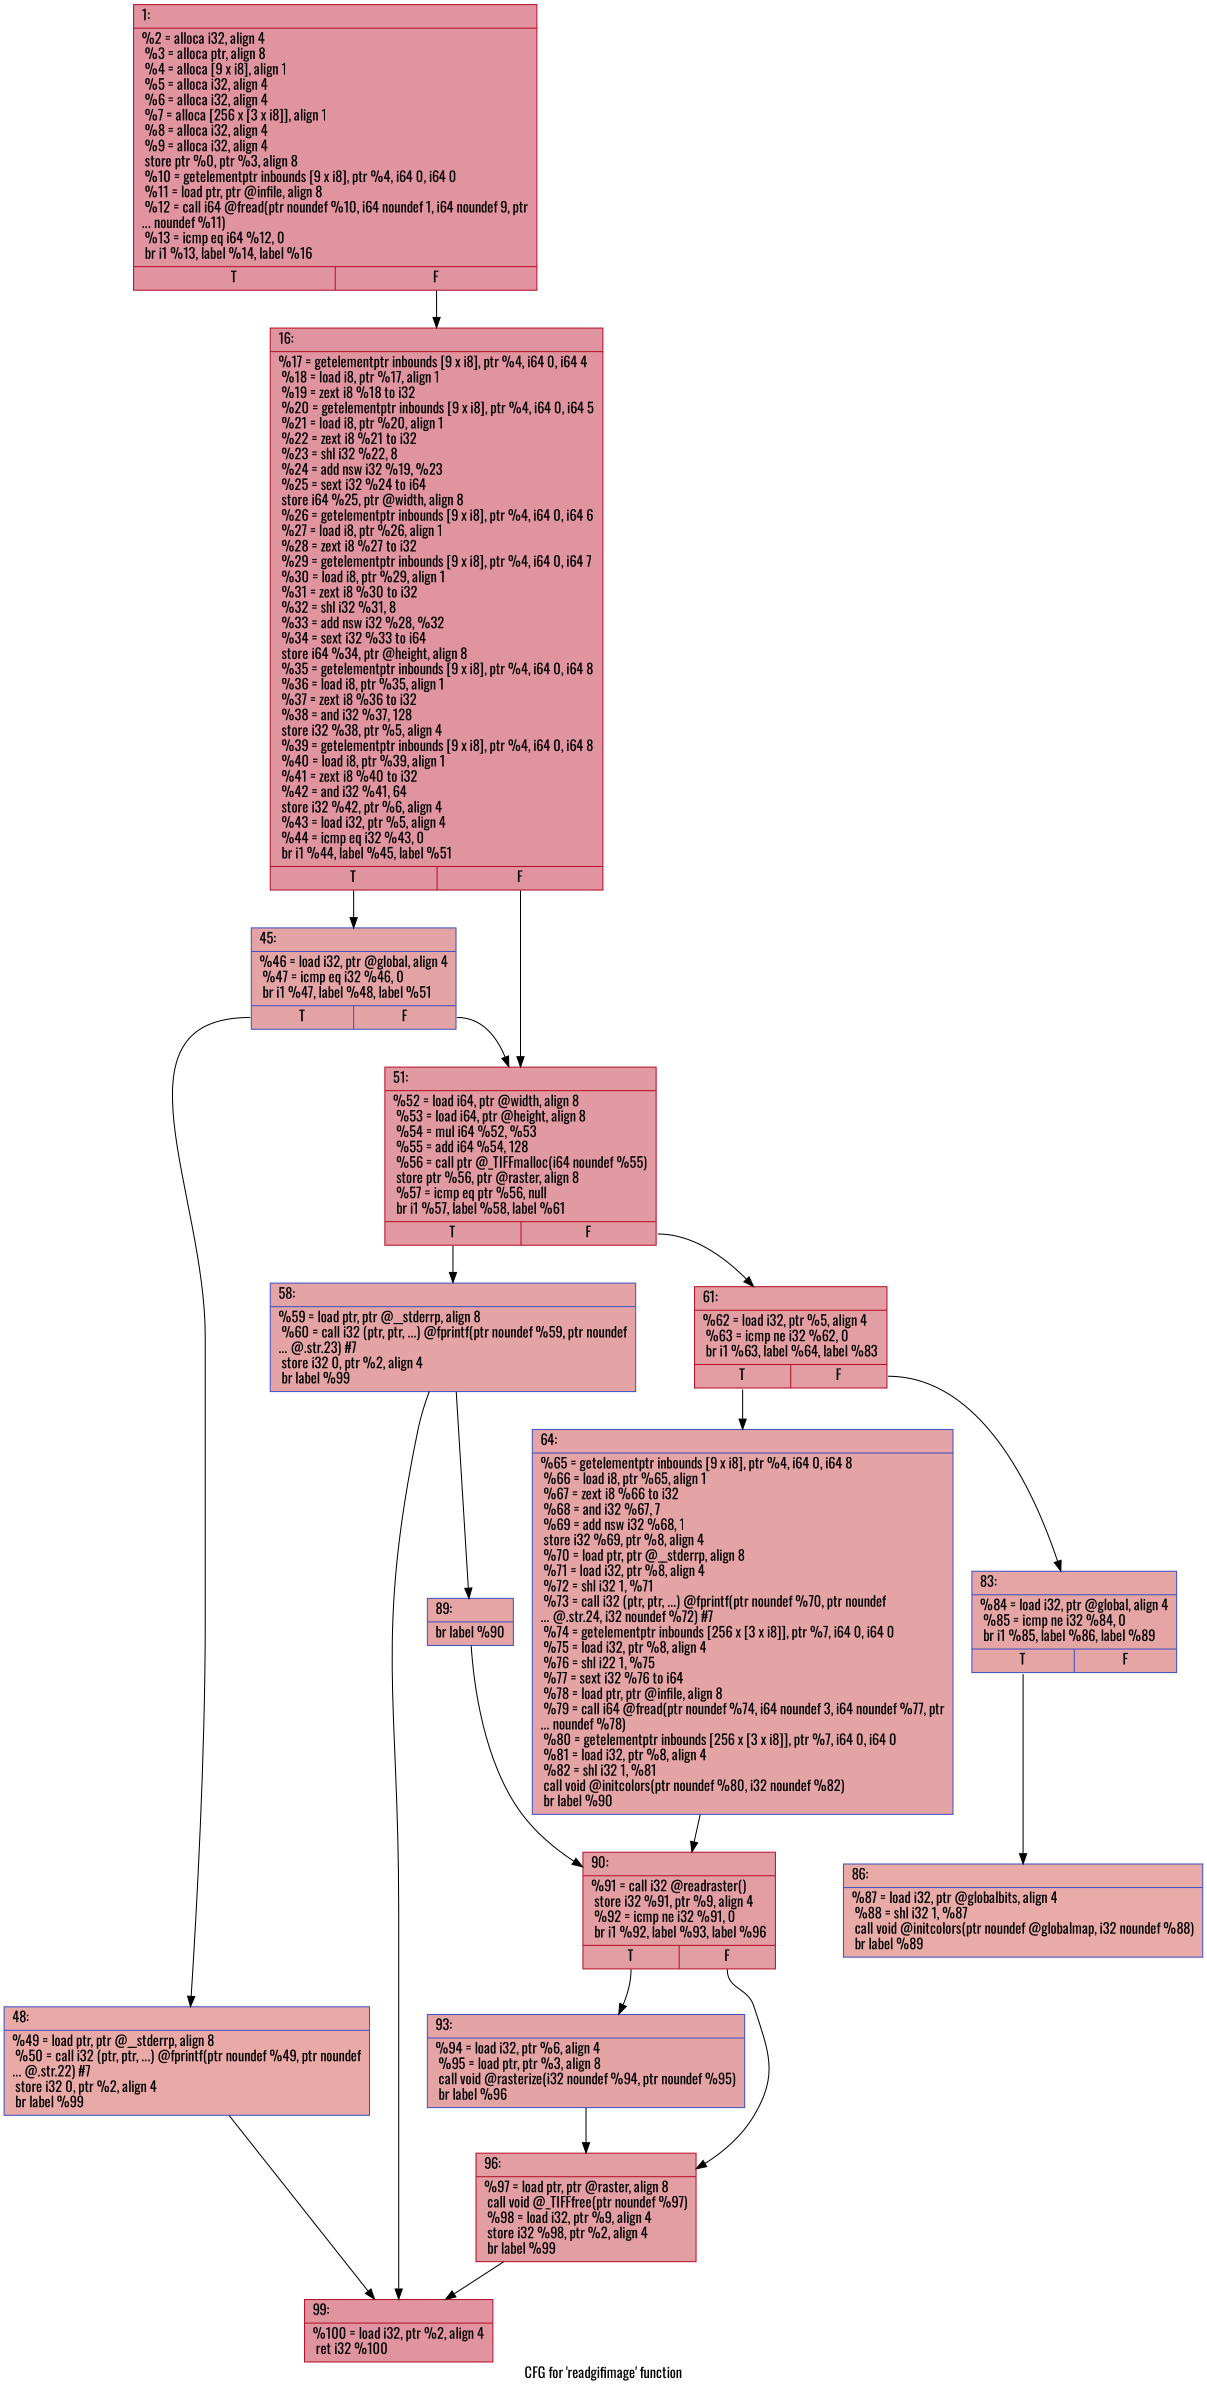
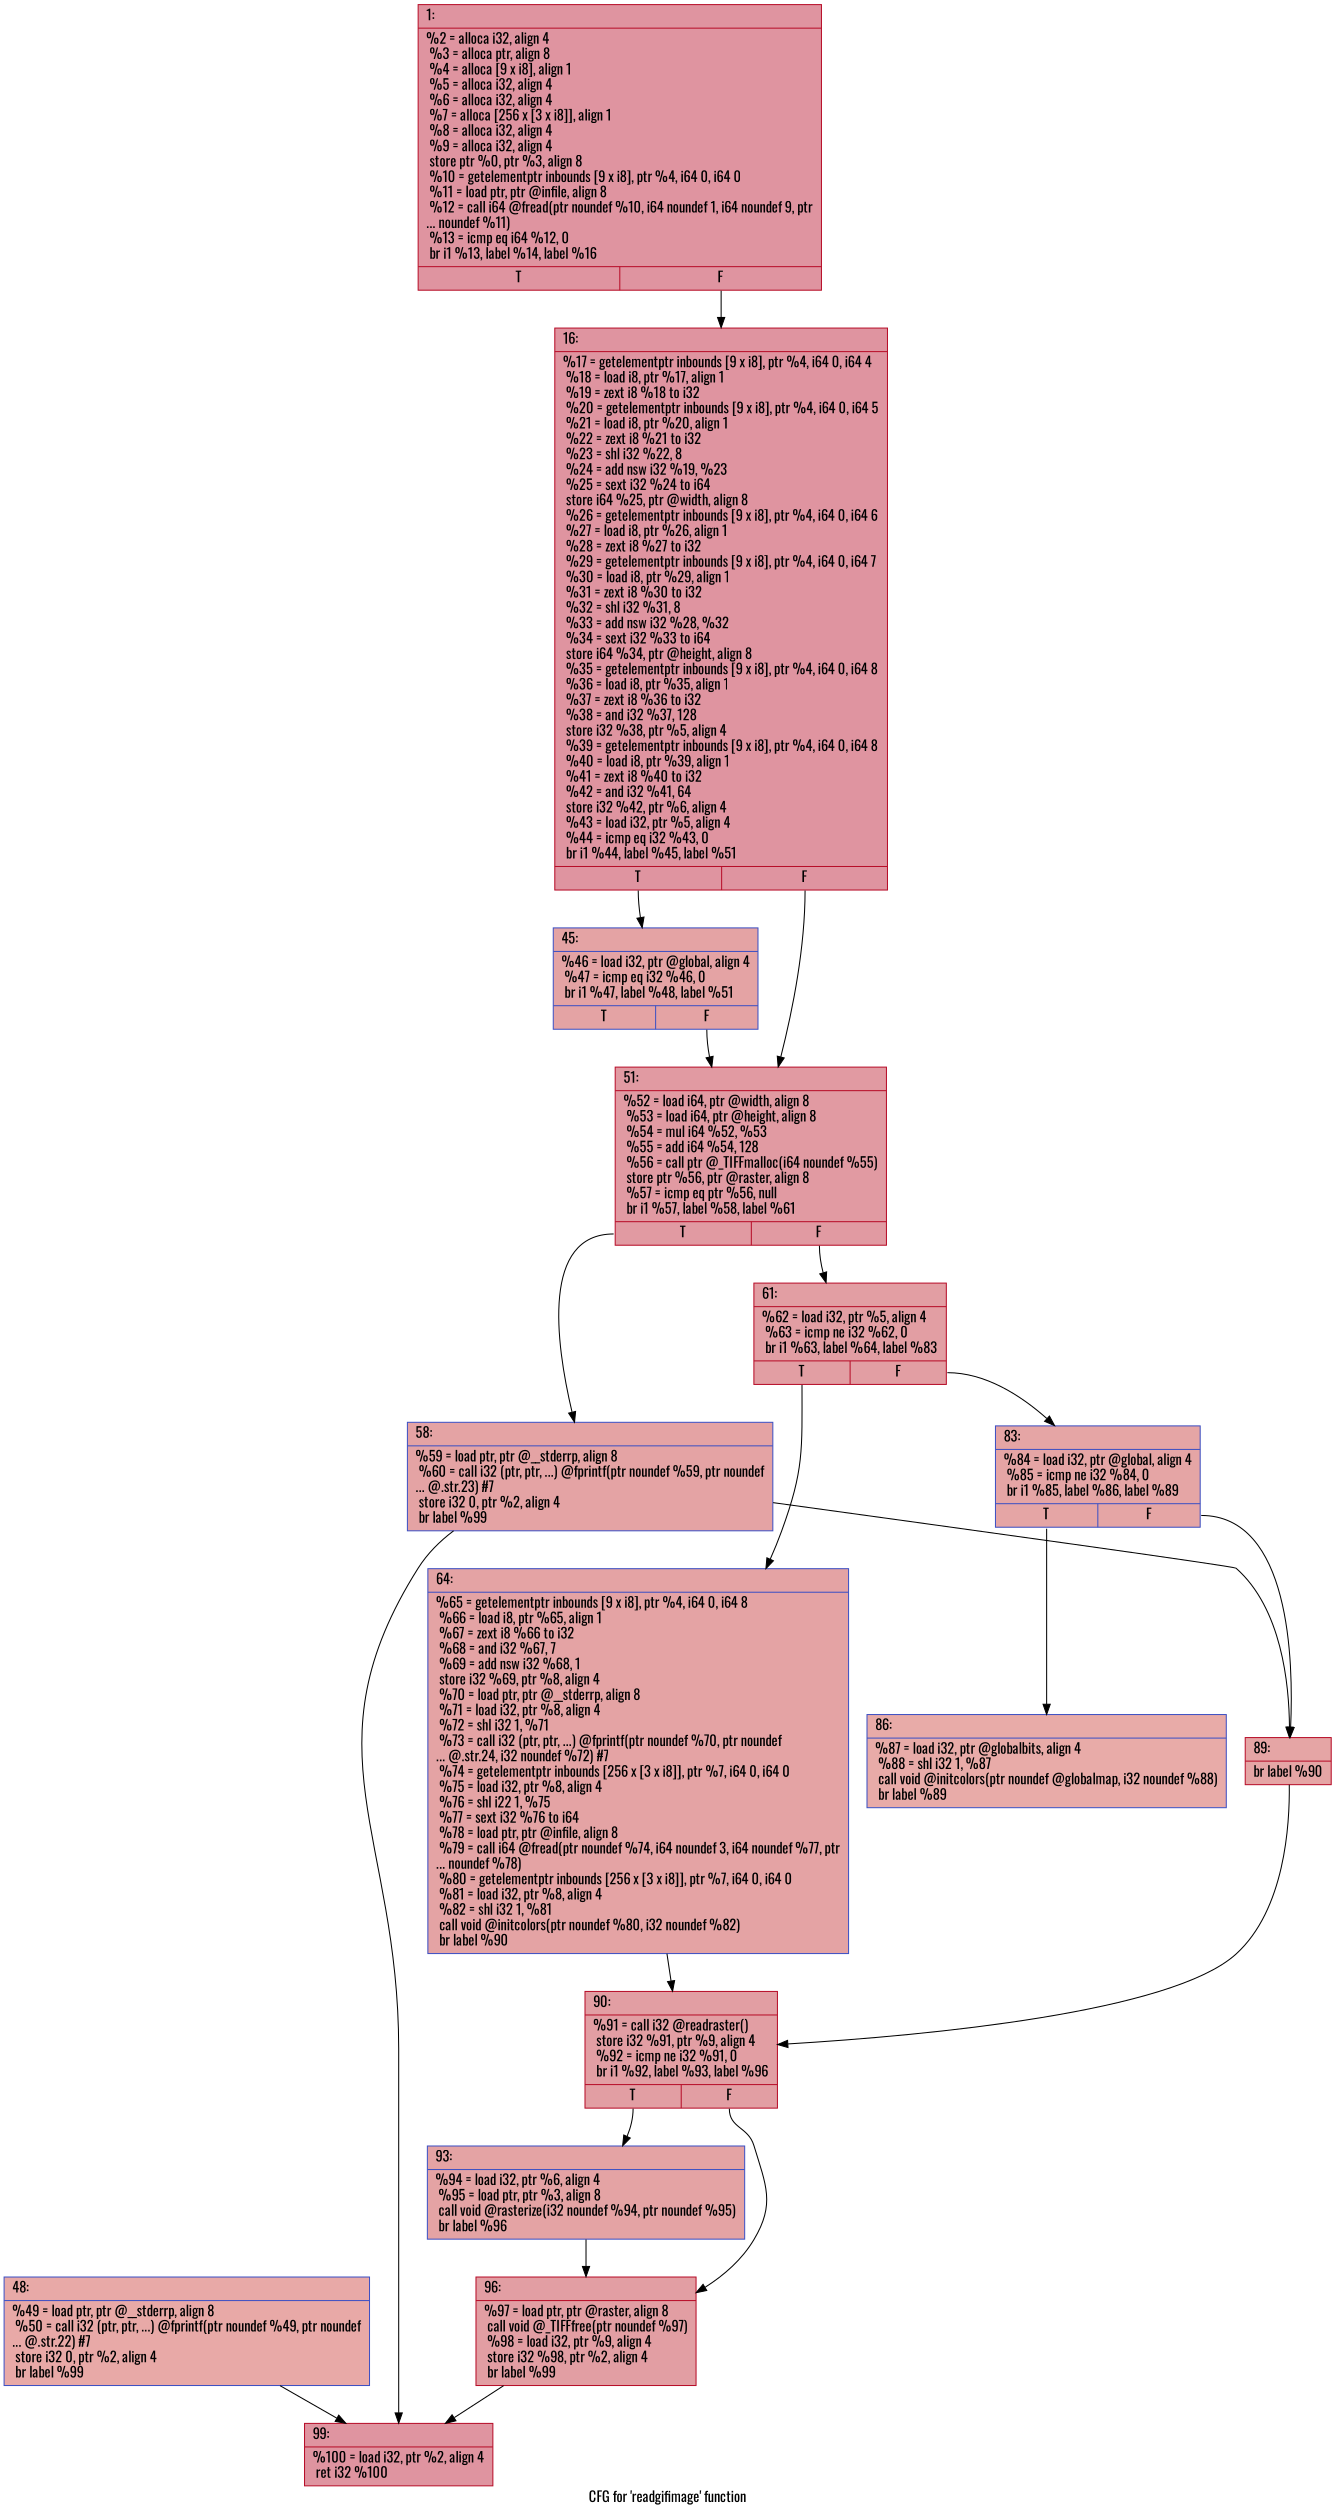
edge "45:" -> "48:": removed
edge "83:" -> "89:": added
node "89:": color #3d50c3ff -> #b70d28ff
